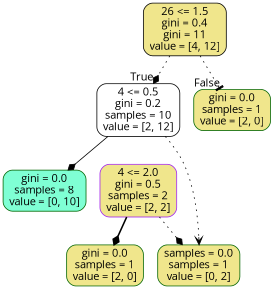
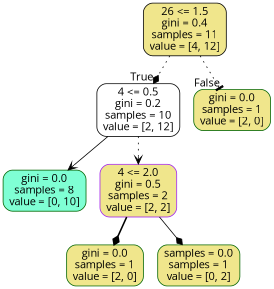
node "26 <= 1.5 gini = 0.4 gini = 11 value = [4, 12]": label "26 <= 1.5 gini = 0.4 gini = 11 value = [4, 12]" -> "26 <= 1.5 gini = 0.4 samples = 11 value = [4, 12]"
edge "4 <= 0.5 gini = 0.2 samples = 10 value = [2, 12]" -> "gini = 0.0 samples = 8 value = [0, 10]": arrowhead diamond -> vee
edge "4 <= 0.5 gini = 0.2 samples = 10 value = [2, 12]" -> "samples = 0.0 samples = 1 value = [0, 2]": now "4 <= 0.5 gini = 0.2 samples = 10 value = [2, 12]" -> "4 <= 2.0 gini = 0.5 samples = 2 value = [2, 2]"
edge "4 <= 2.0 gini = 0.5 samples = 2 value = [2, 2]" -> "samples = 0.0 samples = 1 value = [0, 2]": style dotted -> solid
